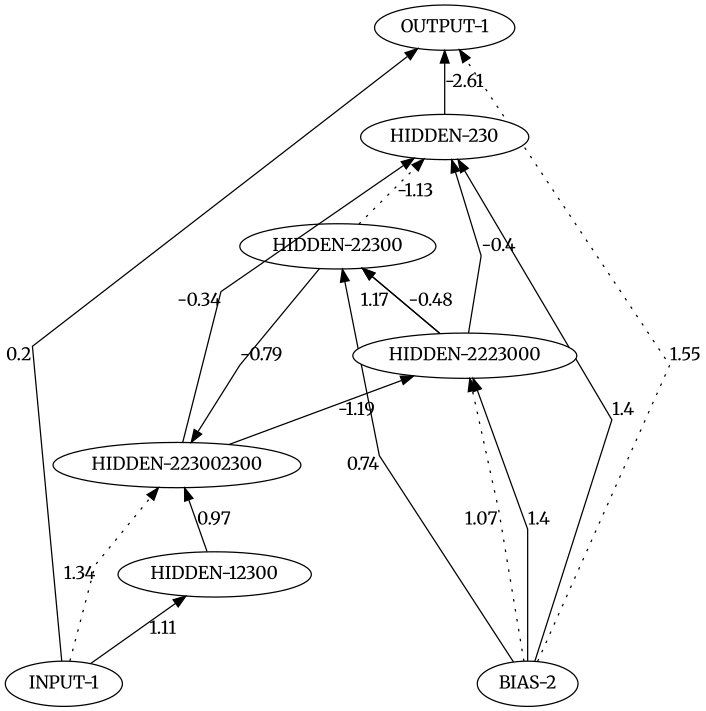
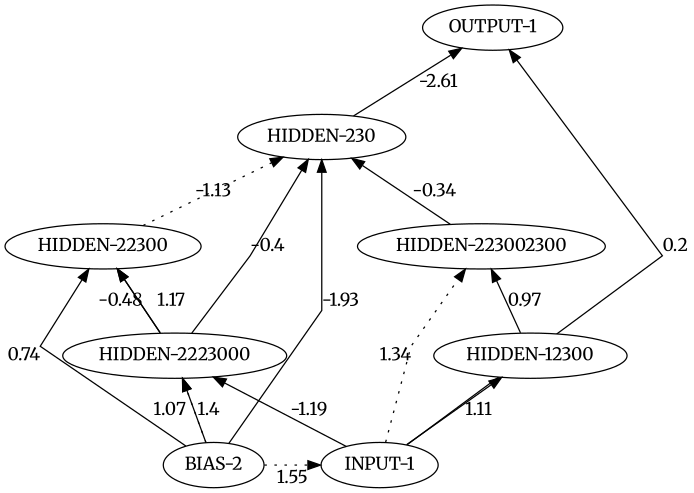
edge "HIDDEN-22300" -> "HIDDEN-223002300": removed, label "-0.79"
edge "BIAS-2" -> "OUTPUT-1": now "BIAS-2" -> "INPUT-1"
edge "BIAS-2" -> "HIDDEN-230": label "1.4" -> "-1.93"
edge "HIDDEN-223002300" -> "HIDDEN-2223000": now "INPUT-1" -> "HIDDEN-2223000"
